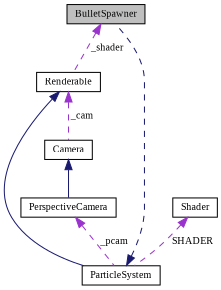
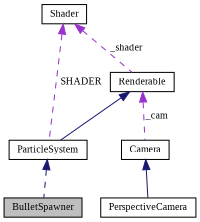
edge "Renderable" -> "BulletSpawner": now "Renderable" -> "Shader"
edge "ParticleSystem" -> "PerspectiveCamera": removed, label "_pcam"
